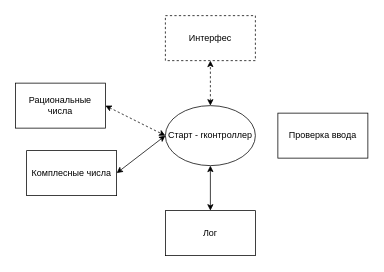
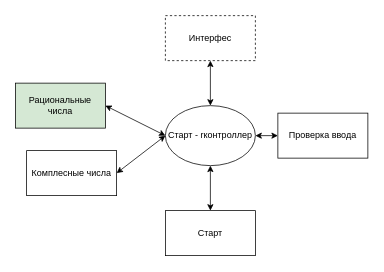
edge "Интерфес" -- "Старт - rконтроллер": style dashed -> solid
node "Рациональные числа": fillcolor #ffffff -> #d5e8d4
edge "Рациональные числа" -- "Старт - rконтроллер": style dashed -> solid
edge "Старт - rконтроллер" -- "Проверка ввода": added
node "Лог": label "Лог" -> "Старт"
